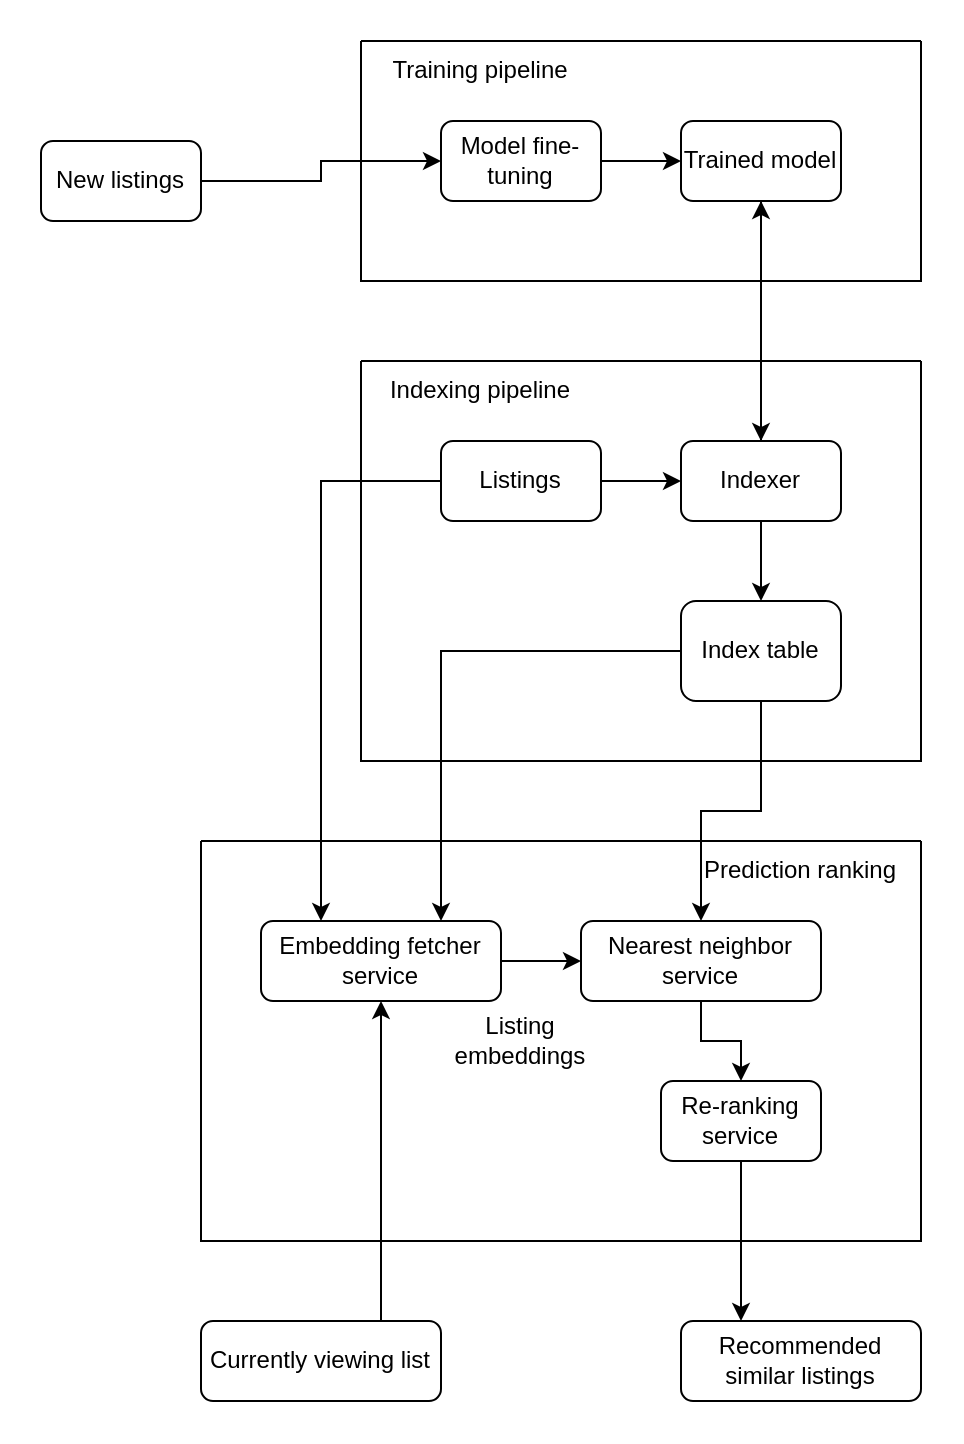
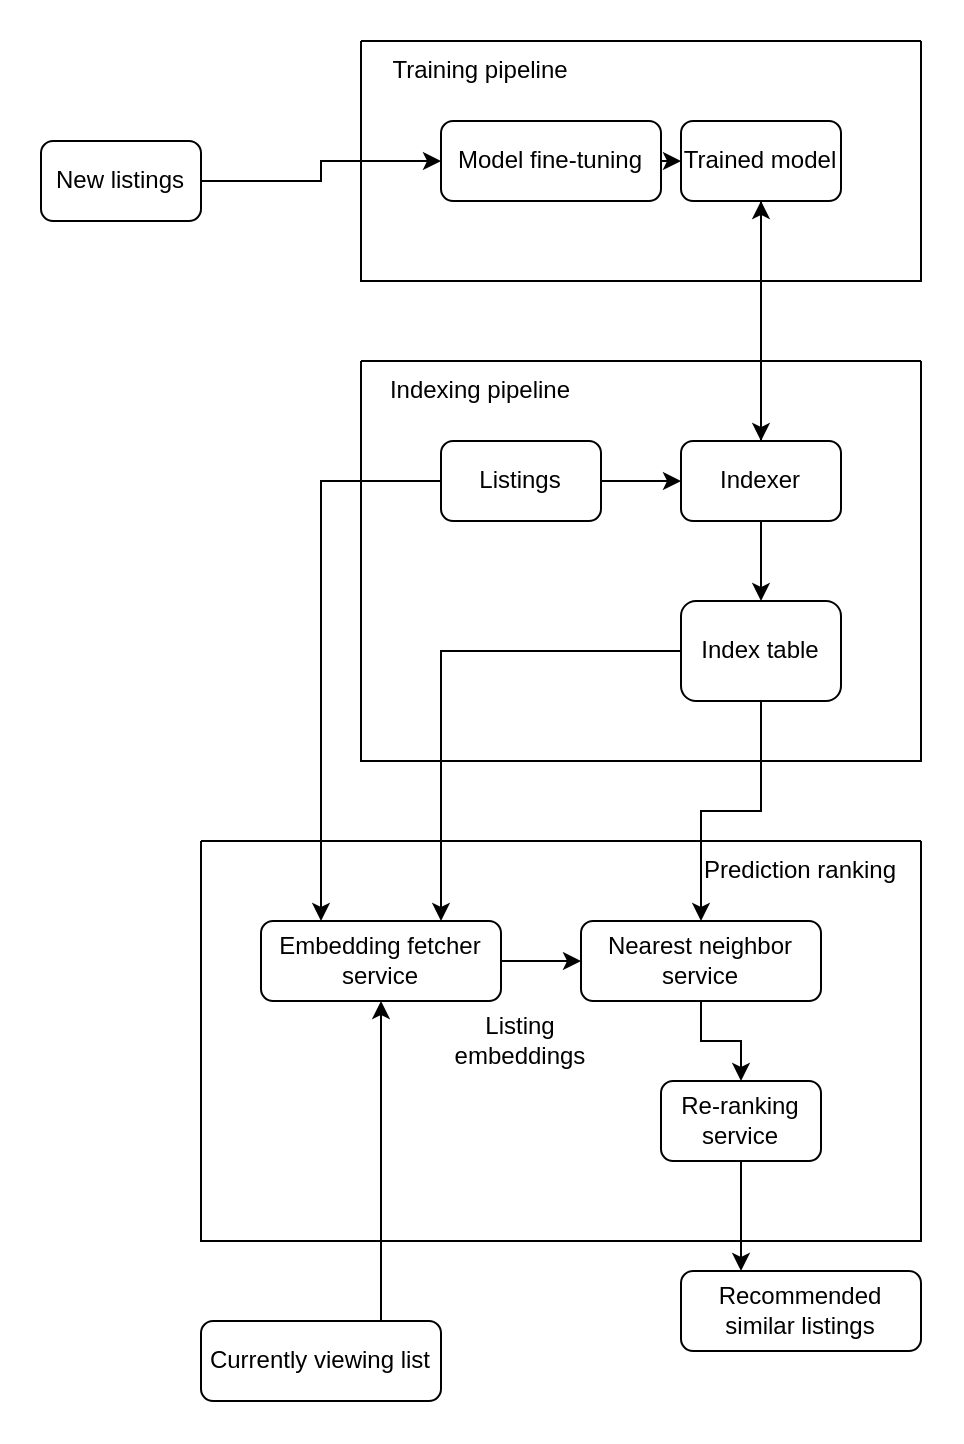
node "Model fine-tuning": size 160x80 -> 220x80
node "Recommended similar listings": moved (801, 1361) -> (801, 1311)
